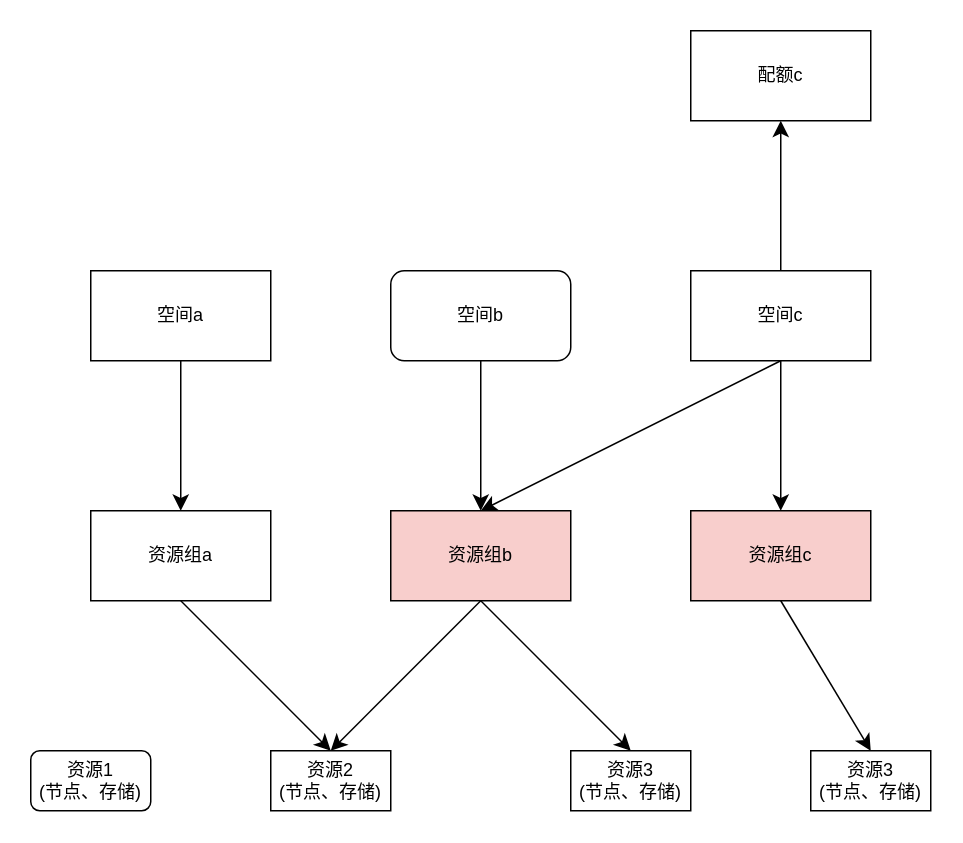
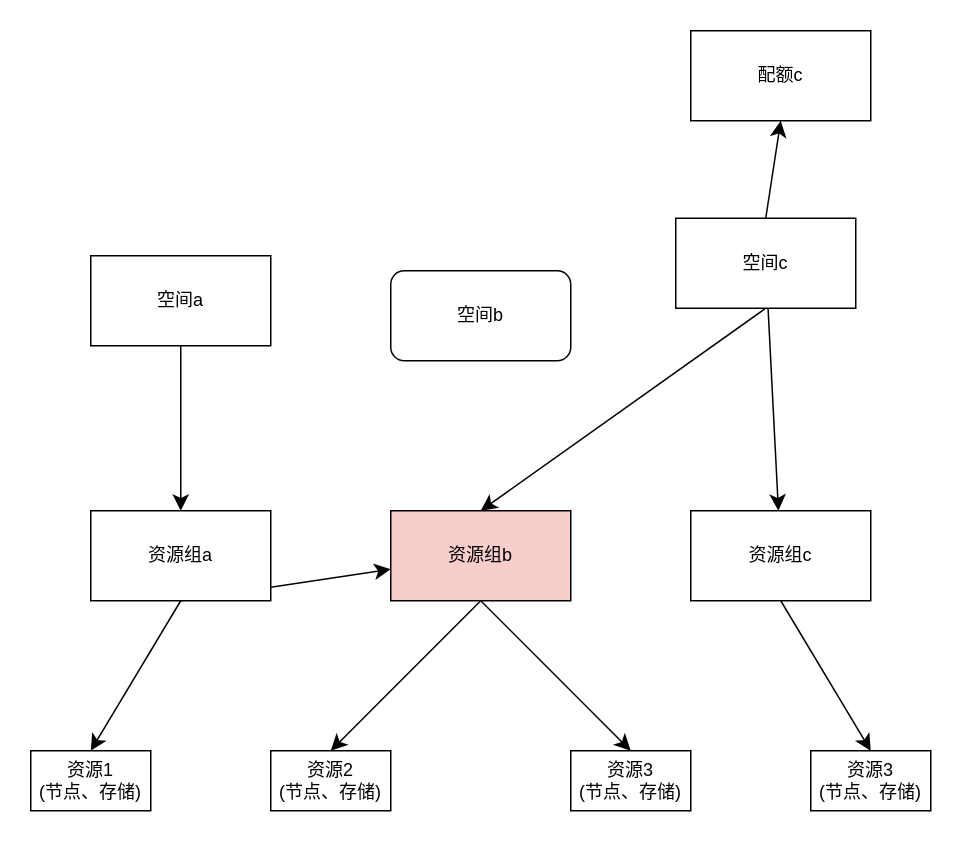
node "空间a": moved (181, 316) -> (181, 301)
node "空间c": moved (781, 316) -> (766, 263)
edge "空间b" -> "资源组b": removed
node "资源组c": fillcolor #f8cecc -> #ffffff
edge "资源组a" -> "资源1 (节点、存储)": added
edge "资源组a" -> "资源2 (节点、存储)": now "资源组a" -> "资源组b"
node "资源1 (节点、存储)": shape rounded rectangle -> rectangle
